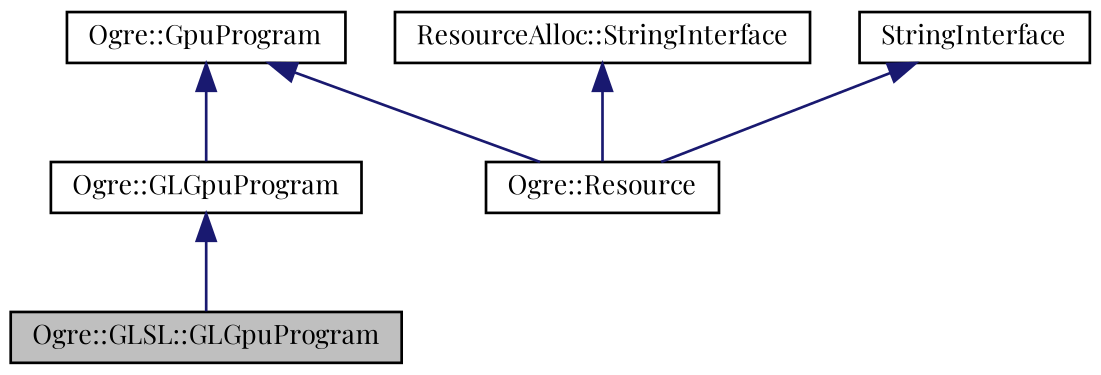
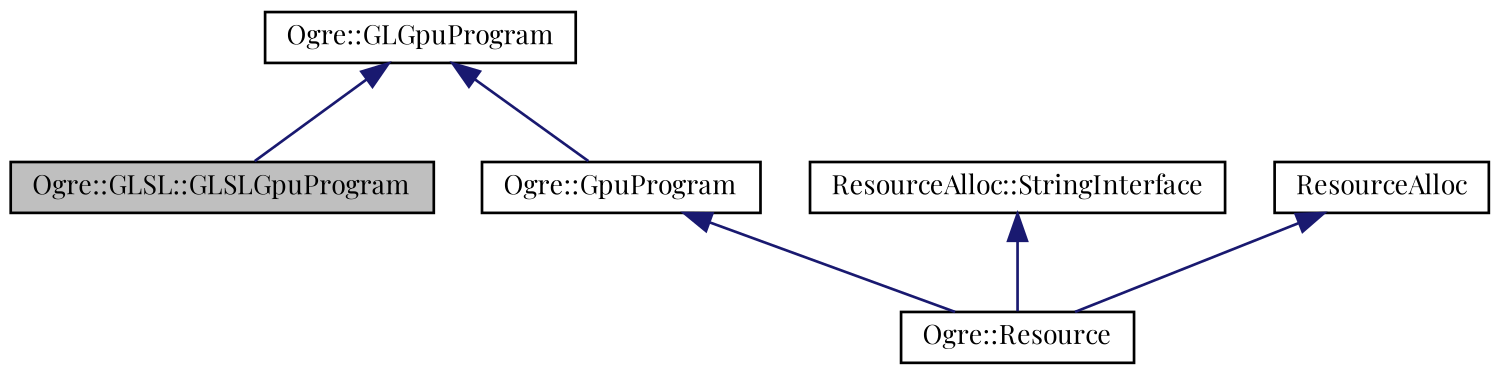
node "StringInterface": label "StringInterface" -> "ResourceAlloc"
edge "Ogre::GLGpuProgram" -> "Ogre::GpuProgram": reversed
node "Ogre::GLSL::GLGpuProgram": label "Ogre::GLSL::GLGpuProgram" -> "Ogre::GLSL::GLSLGpuProgram"
